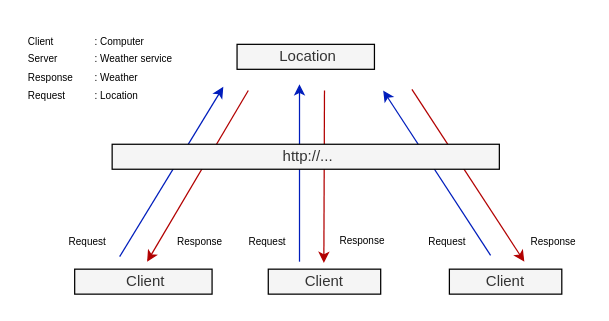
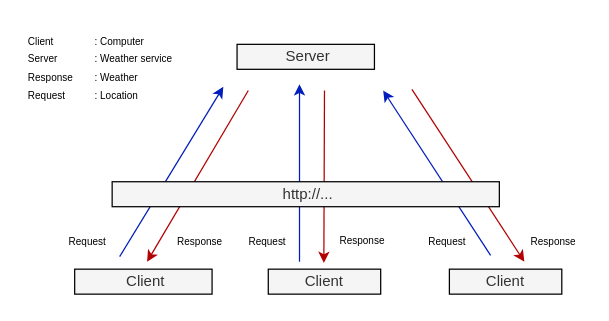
node "Location": label "Location" -> "Server"
node "http://...": moved (306, 157) -> (306, 194)
